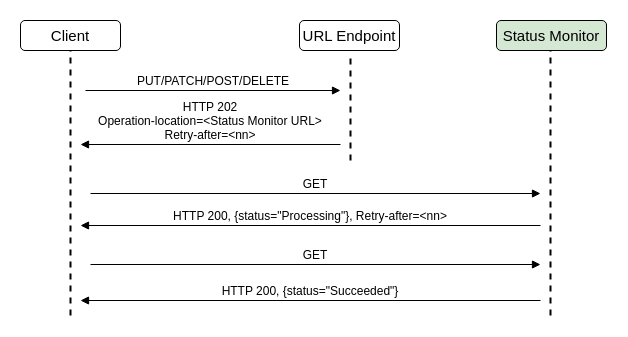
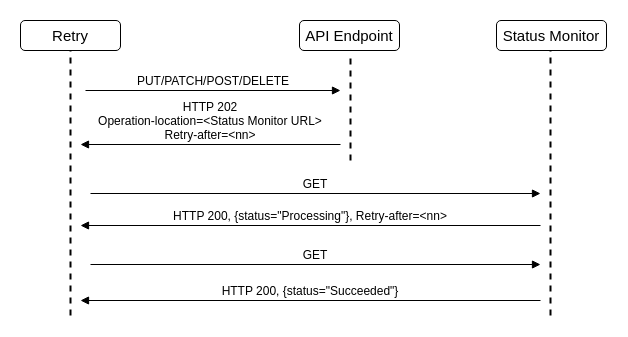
node "Client": label "Client" -> "Retry"
node "URL Endpoint": label "URL Endpoint" -> "API Endpoint"
node "Status Monitor": fillcolor #d5e8d4 -> #ffffff
